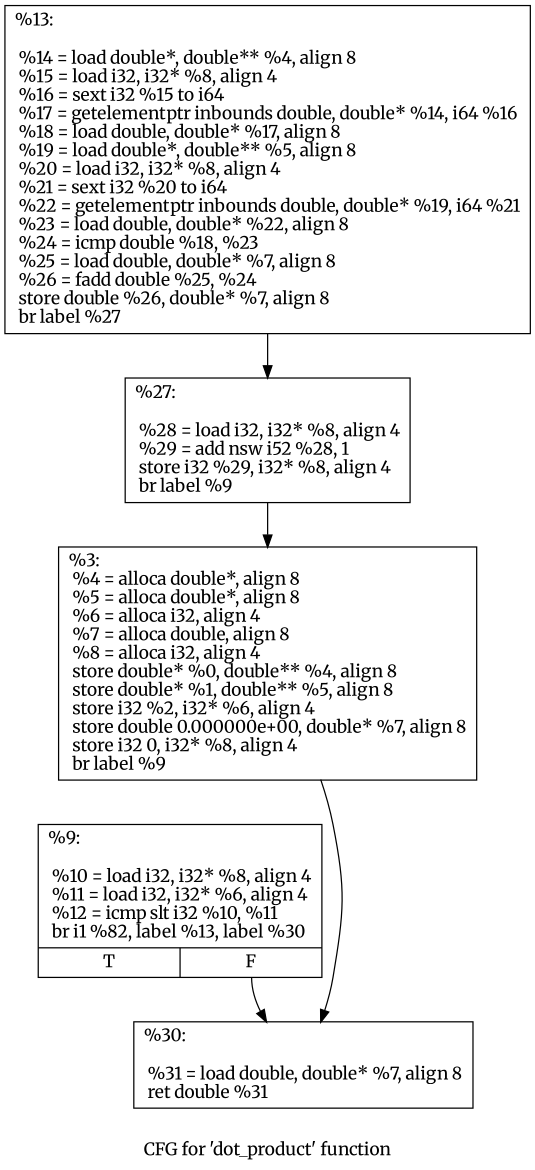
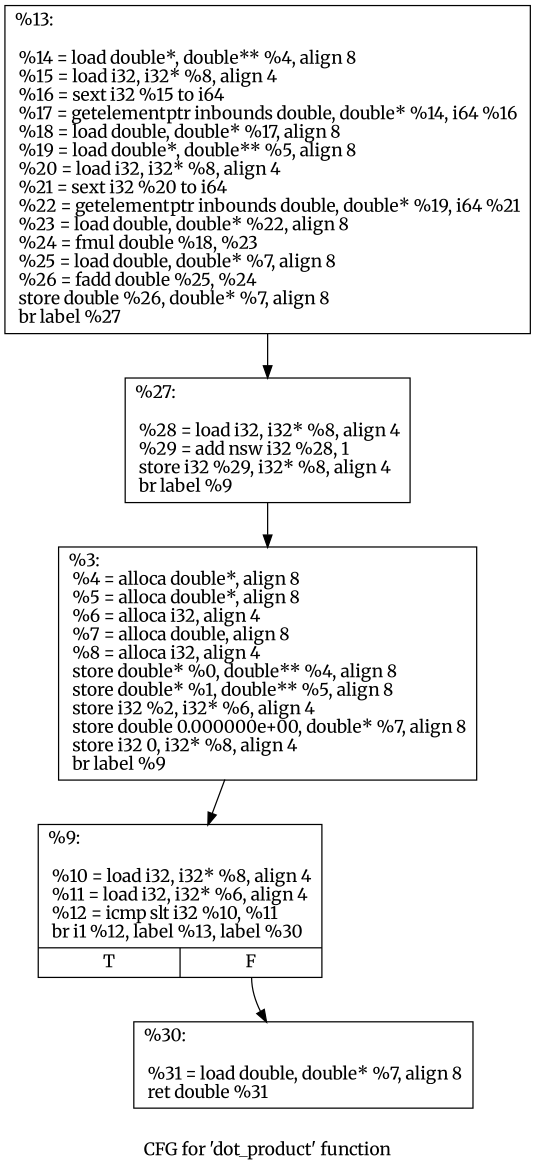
node "%13:": text "%24 = icmp double %18, %23" -> "%24 = fmul double %18, %23"
node "%27:": text "%29 = add nsw i52 %28, 1" -> "%29 = add nsw i32 %28, 1"
edge "%3:" -> "%30:": now "%3:" -> "%9:"
node "%9:": text "br i1 %82, label %13, label %30" -> "br i1 %12, label %13, label %30"
